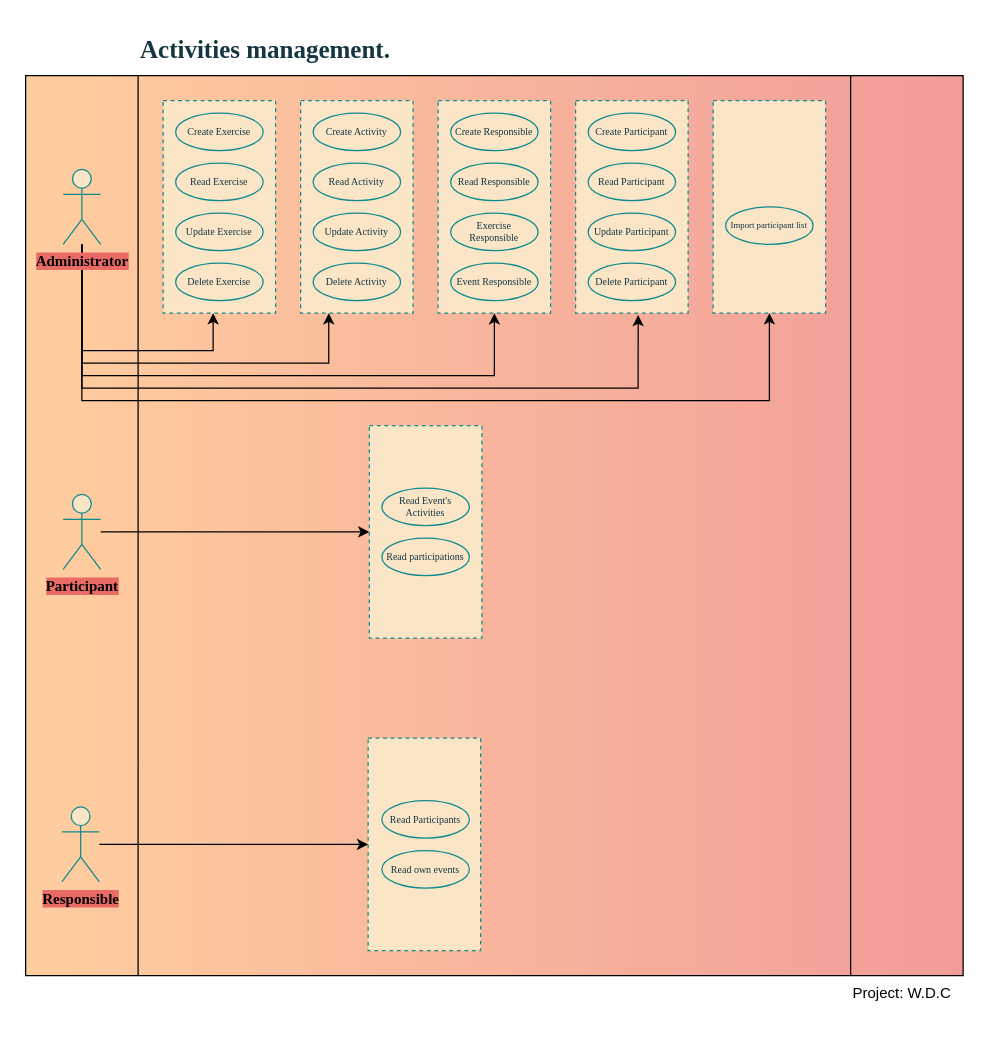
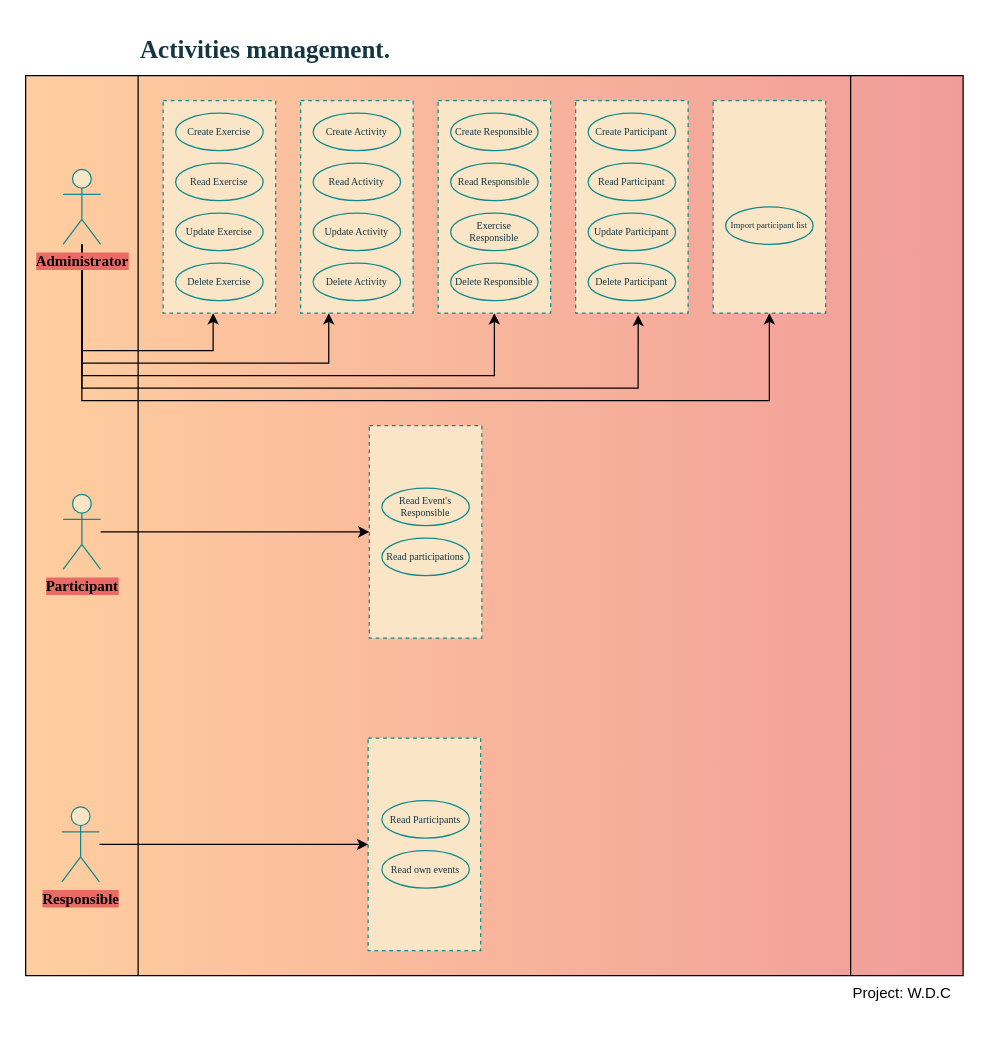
node "Event Responsible": label "Event Responsible" -> "Delete Responsible"
node "Read Event's Activities": label "Read Event's Activities" -> "Read Event's Responsible"
